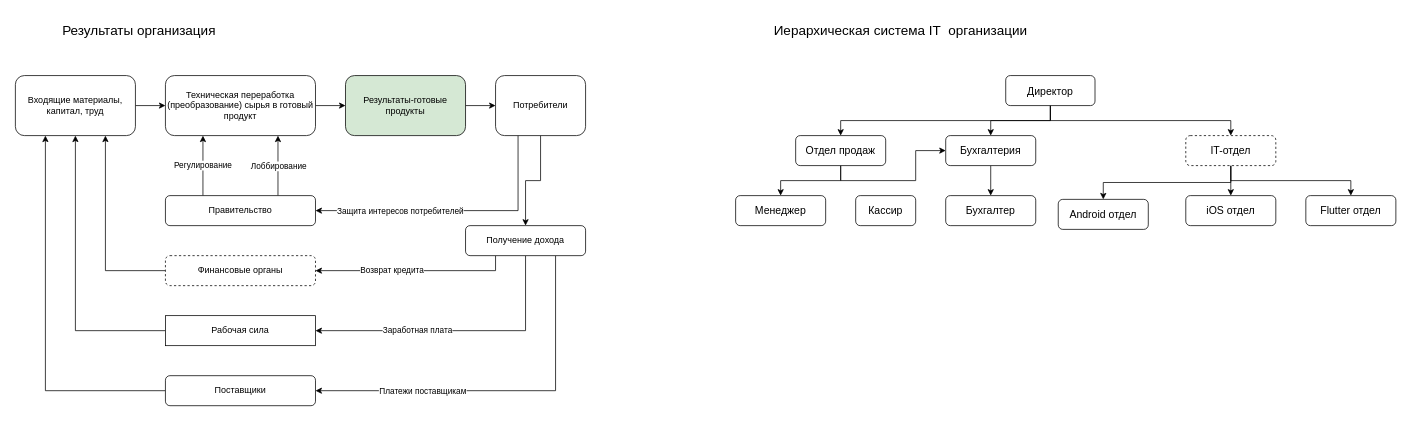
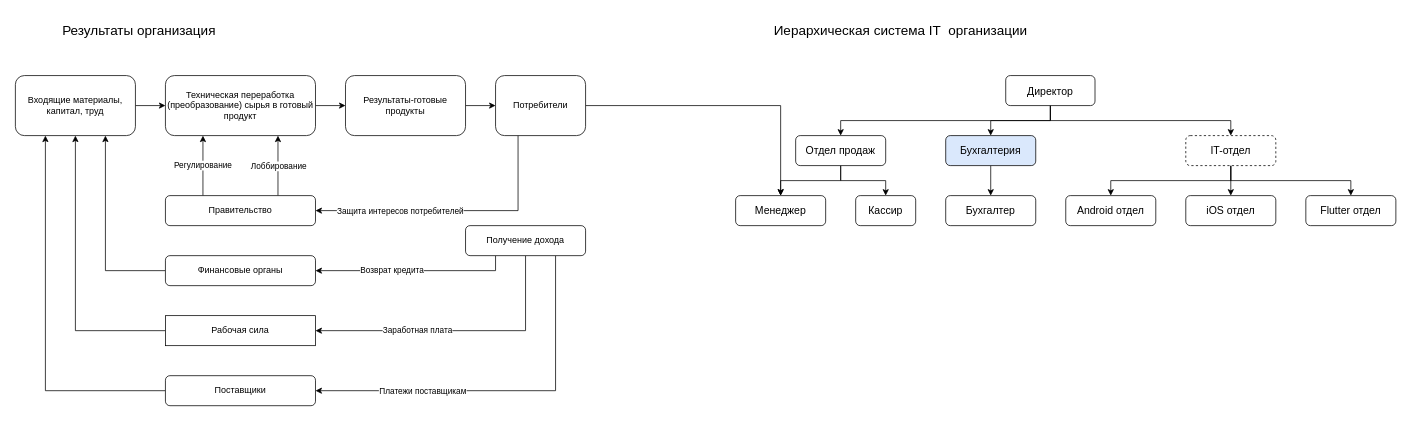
node "Результаты-готовые продукты": fillcolor #d5e8d4 -> #ffffff
node "Бухгалтерия": fillcolor #ffffff -> #dae8fc
edge "Отдел продаж" -> "Бухгалтерия": now "Отдел продаж" -> "Кассир"
edge "Потребители" -> "Получение дохода": now "Потребители" -> "Менеджер"
node "Android отдел": moved (1103, 214) -> (1110, 210)
node "Финансовые органы": style dashed -> solid
